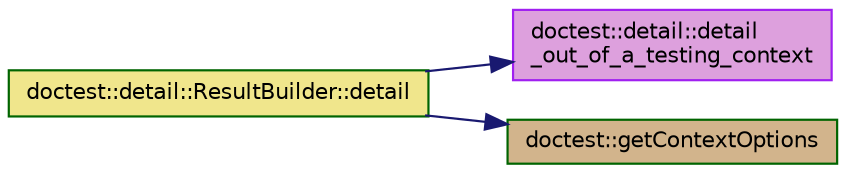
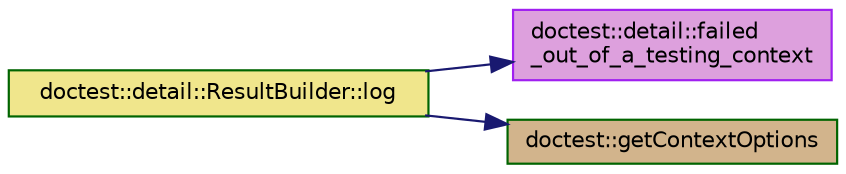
node "doctest::detail::detail _out_of_a_testing_context": label "doctest::detail::detail _out_of_a_testing_context" -> "doctest::detail::failed _out_of_a_testing_context"
node "doctest::detail::ResultBuilder::detail": label "doctest::detail::ResultBuilder::detail" -> "doctest::detail::ResultBuilder::log"
